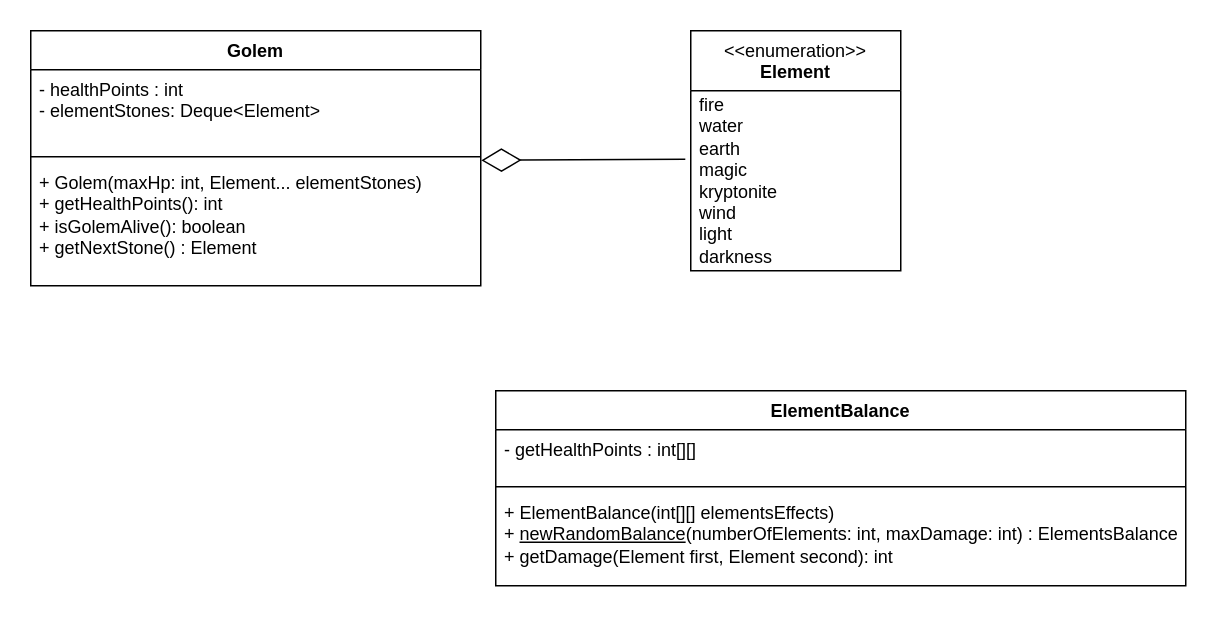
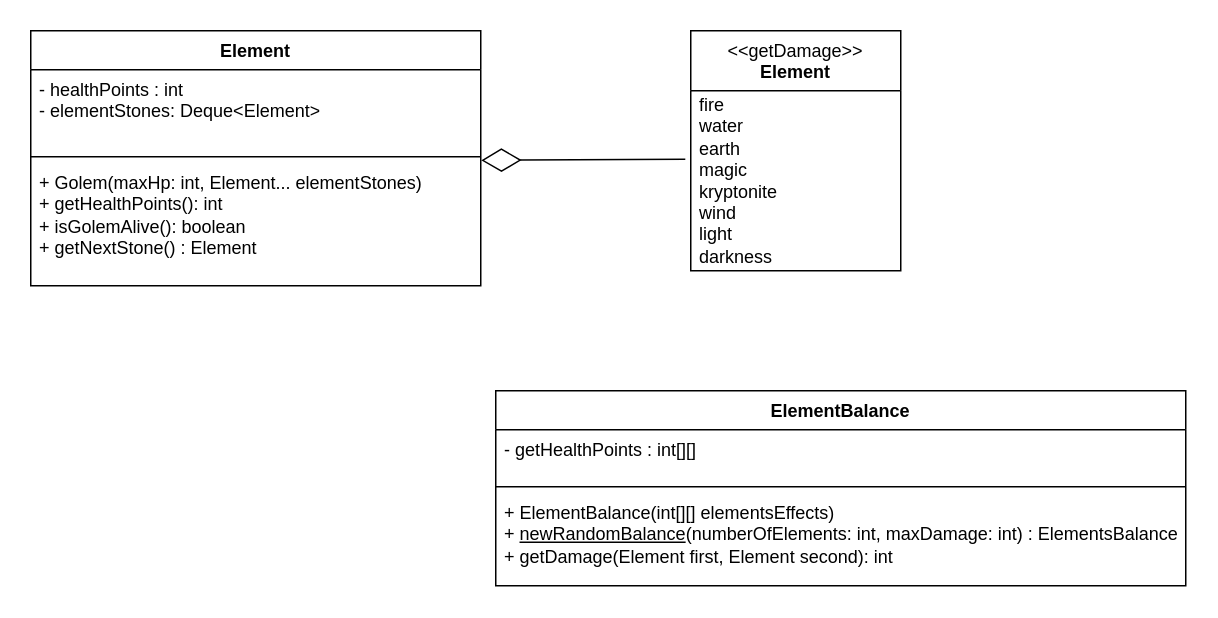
node "Golem": label "Golem" -> "Element"
node "<<enumeration>> Element": label "<<enumeration>> Element" -> "<<getDamage>> Element"
